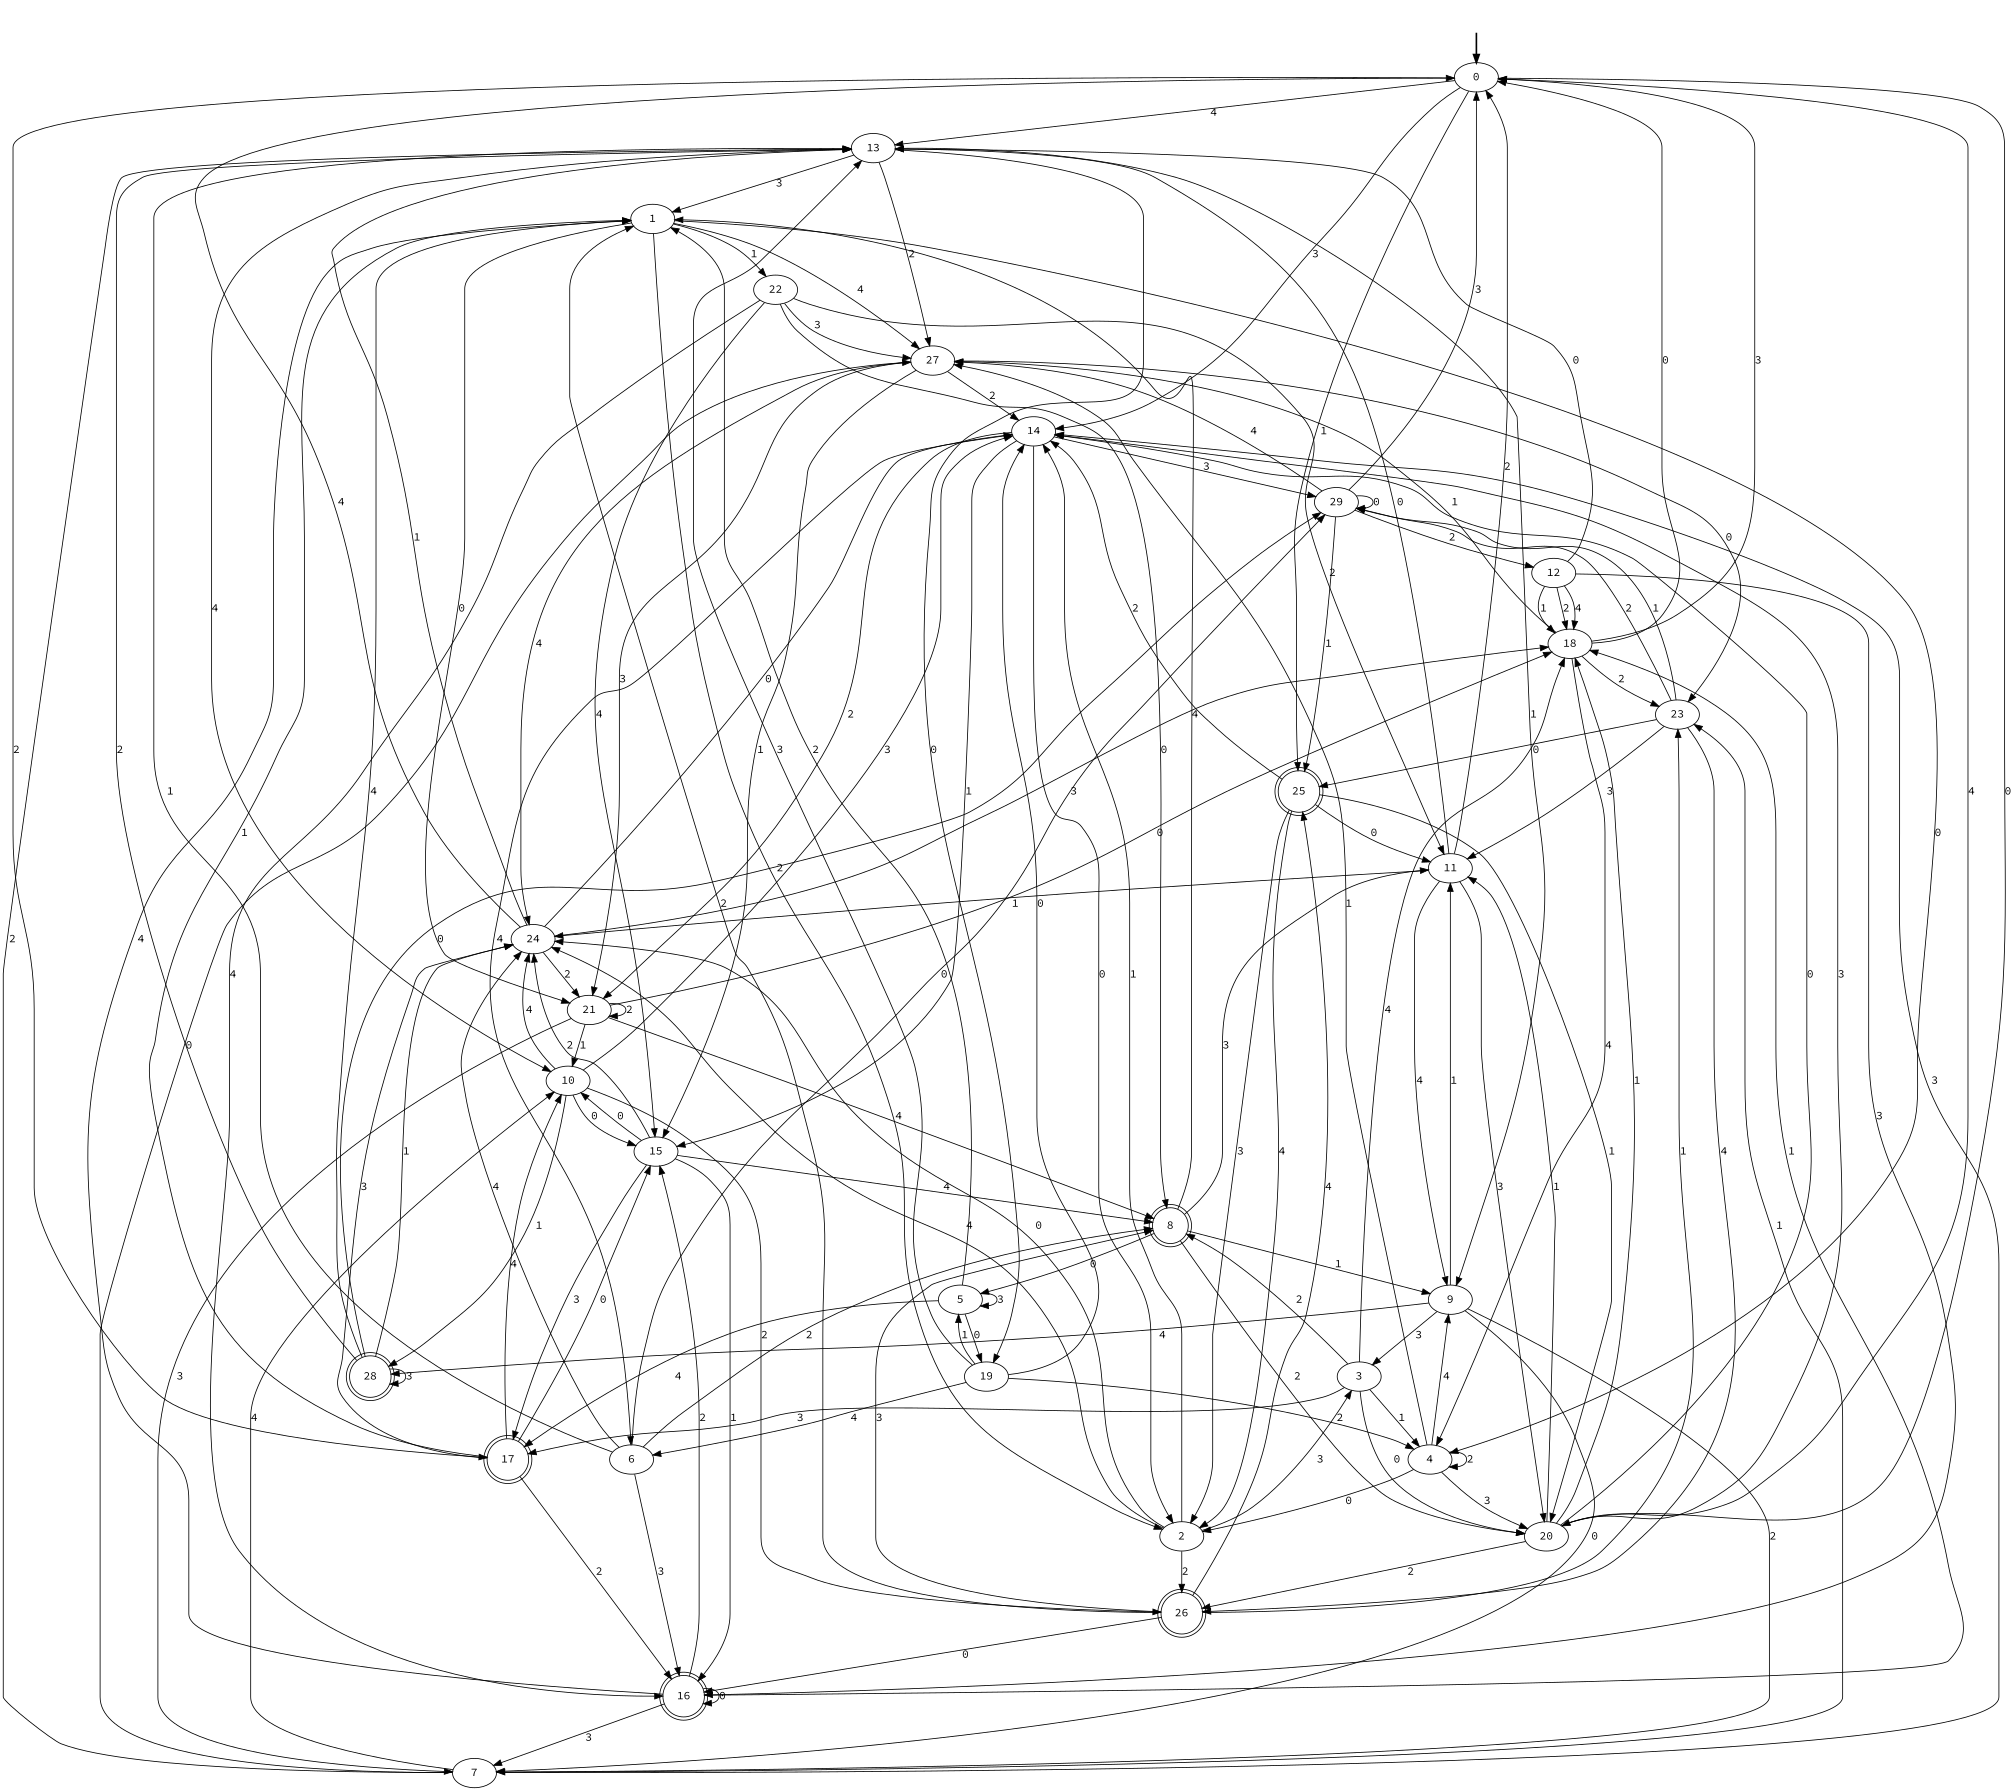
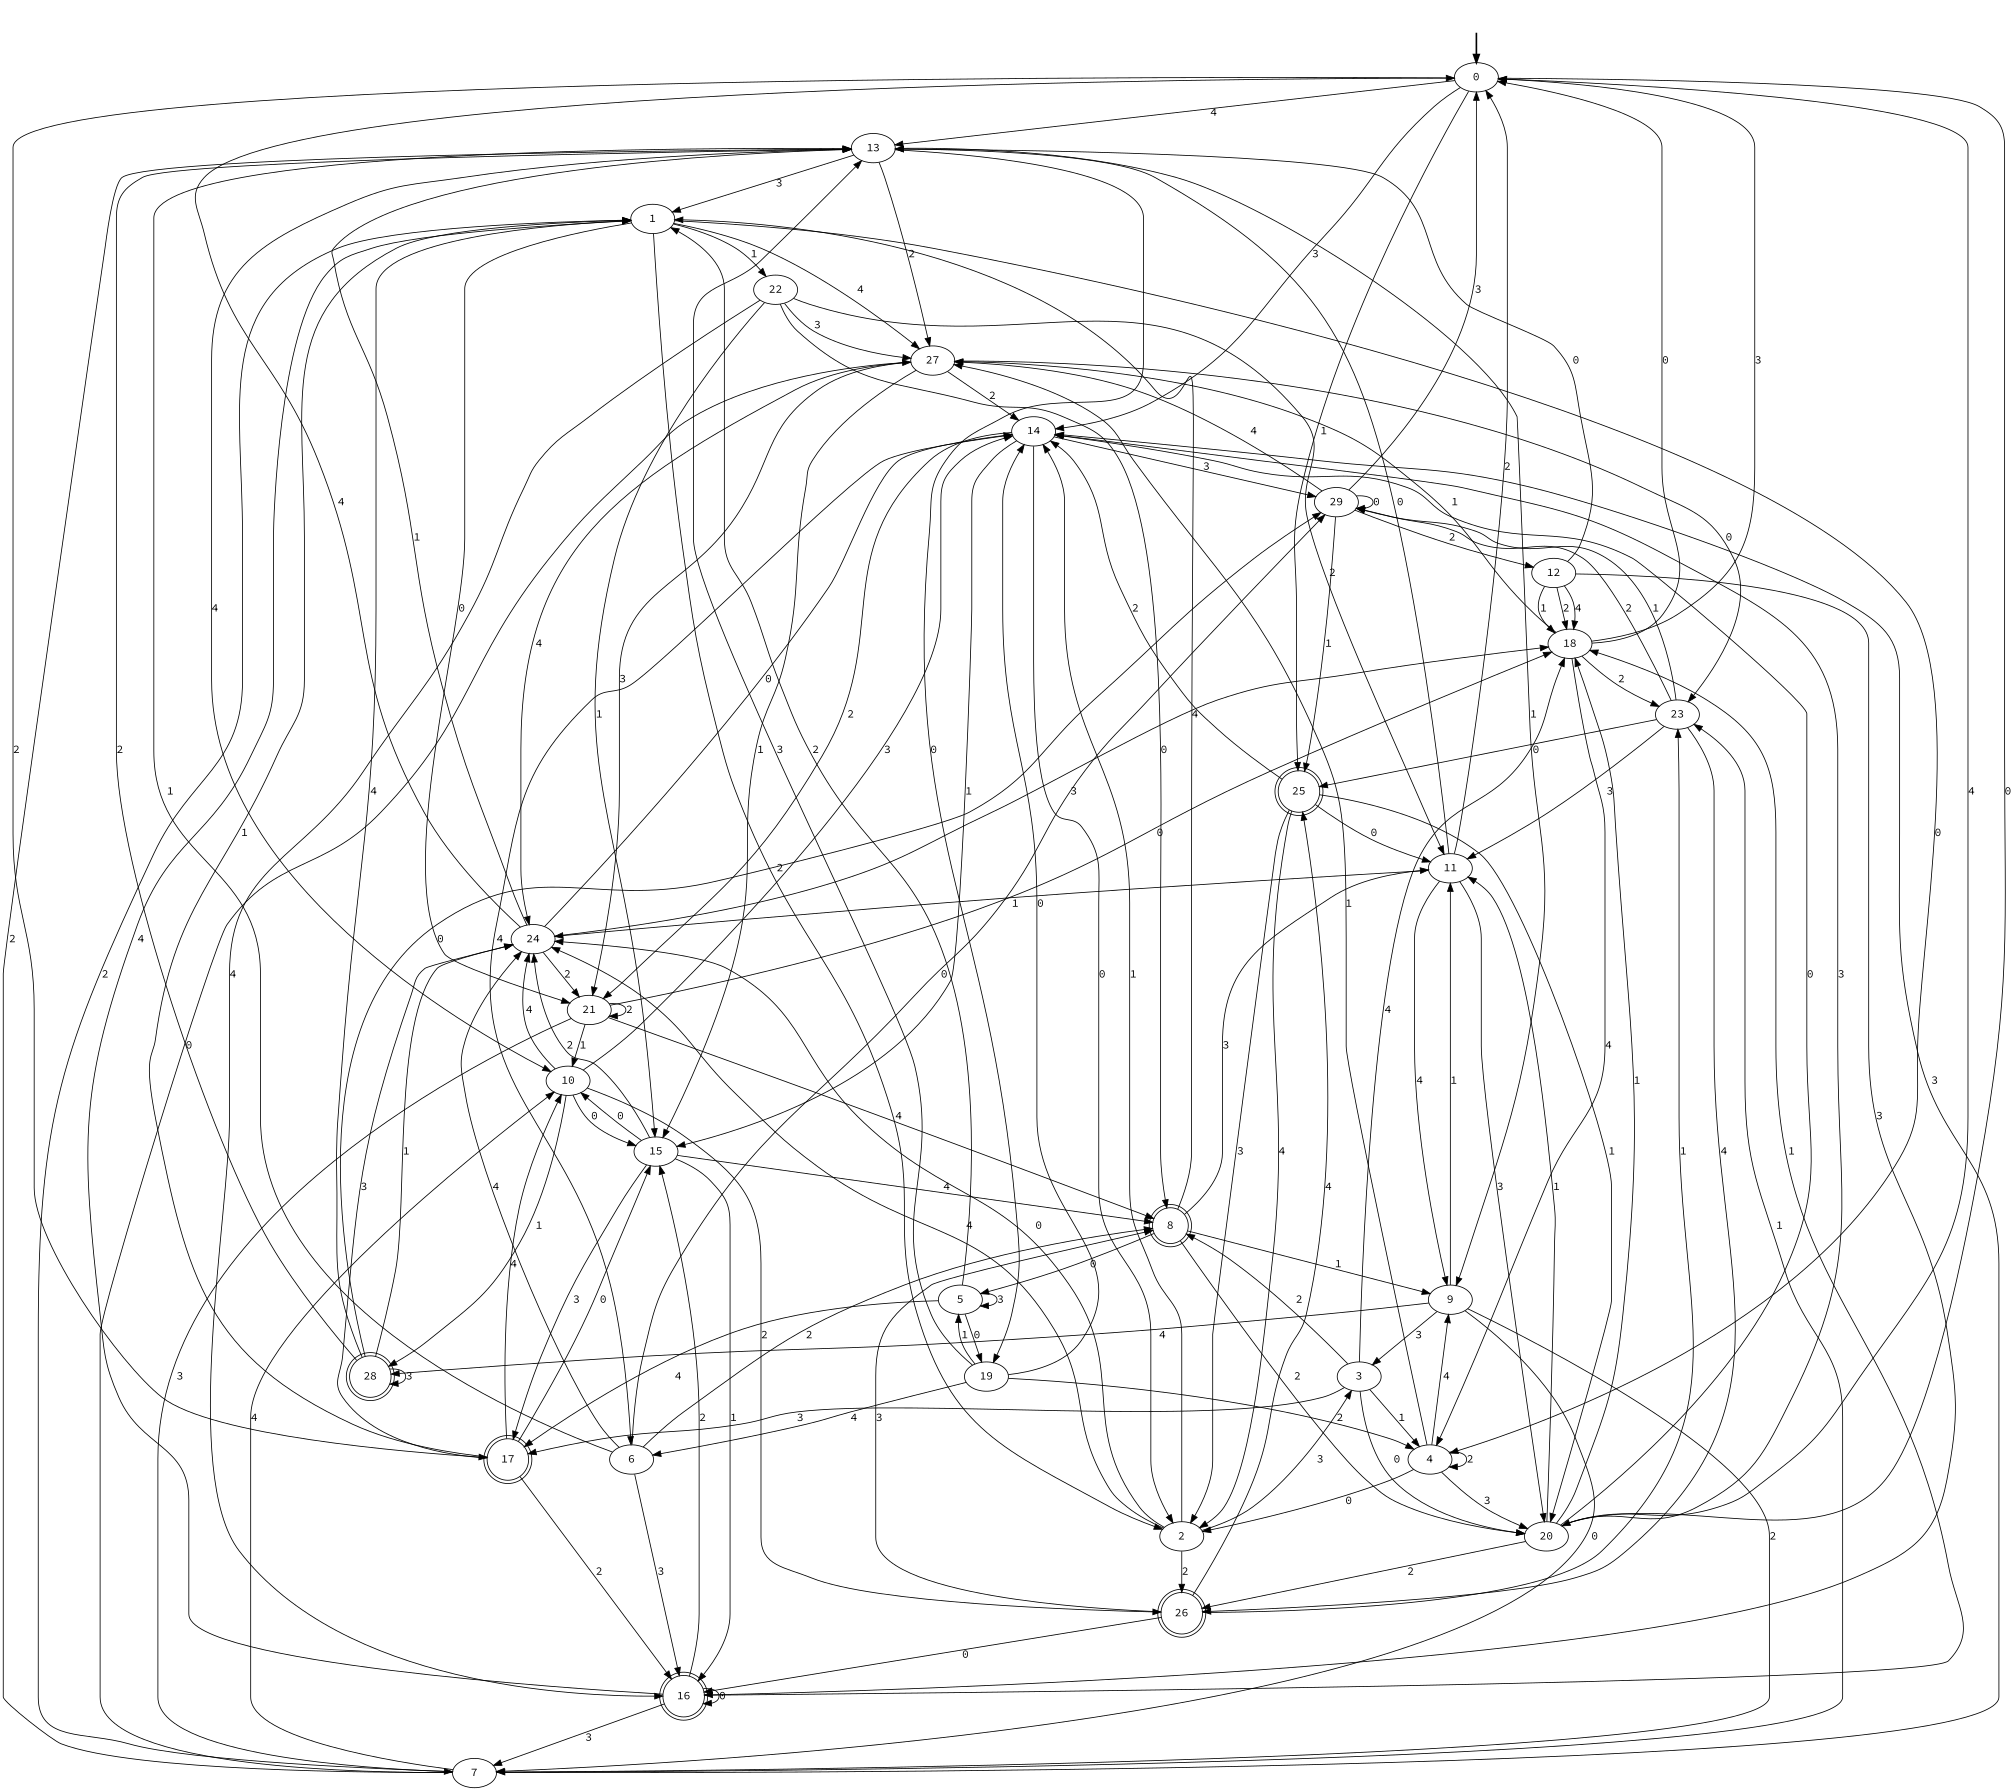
edge "22" -> "15": label "4" -> "1"
edge "26" -> "1": now "7" -> "1"
